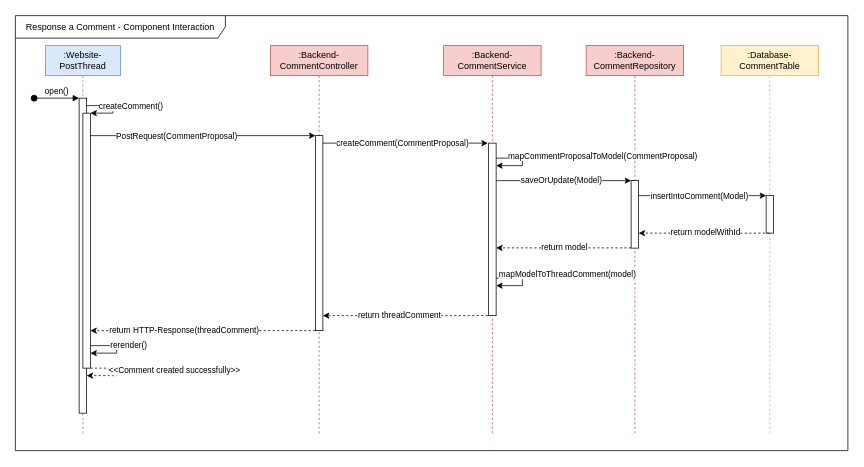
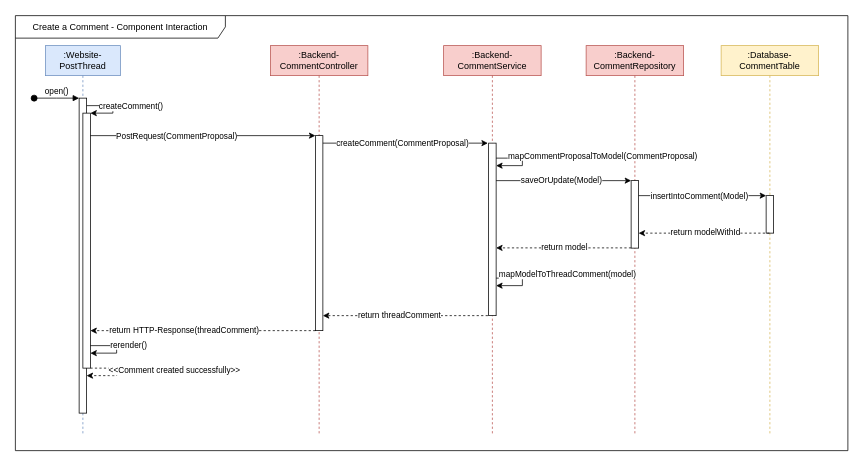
node "Response a Comment - Component Interaction": label "Response a Comment - Component Interaction" -> "Create a Comment - Component Interaction"
